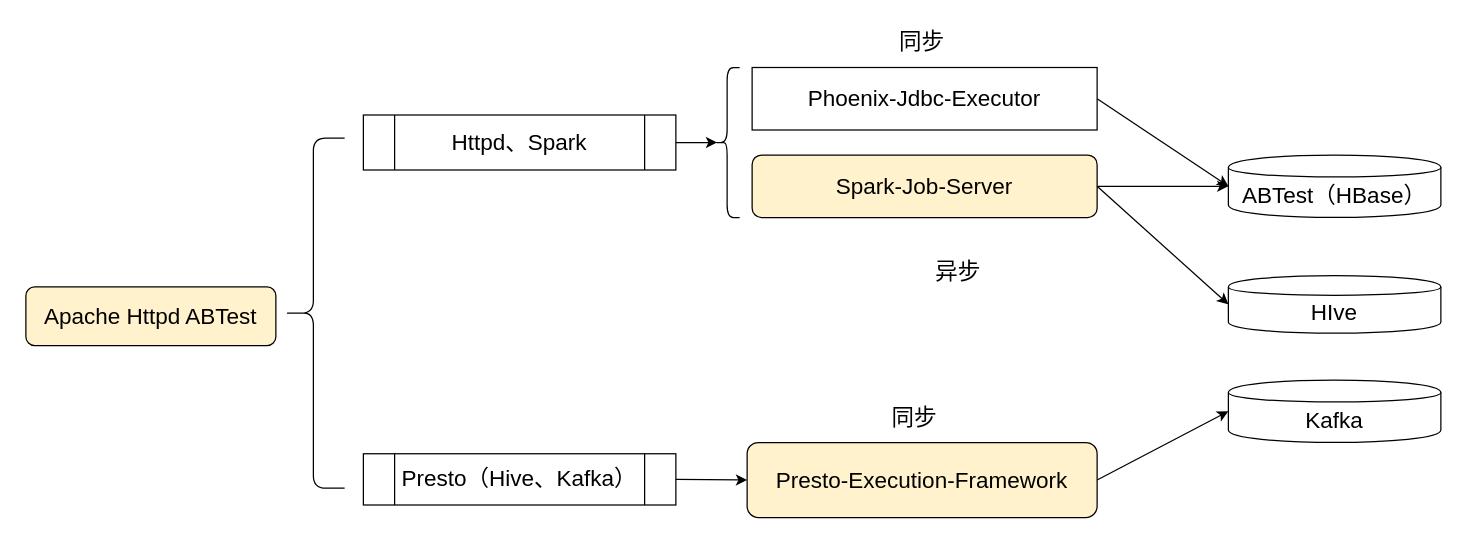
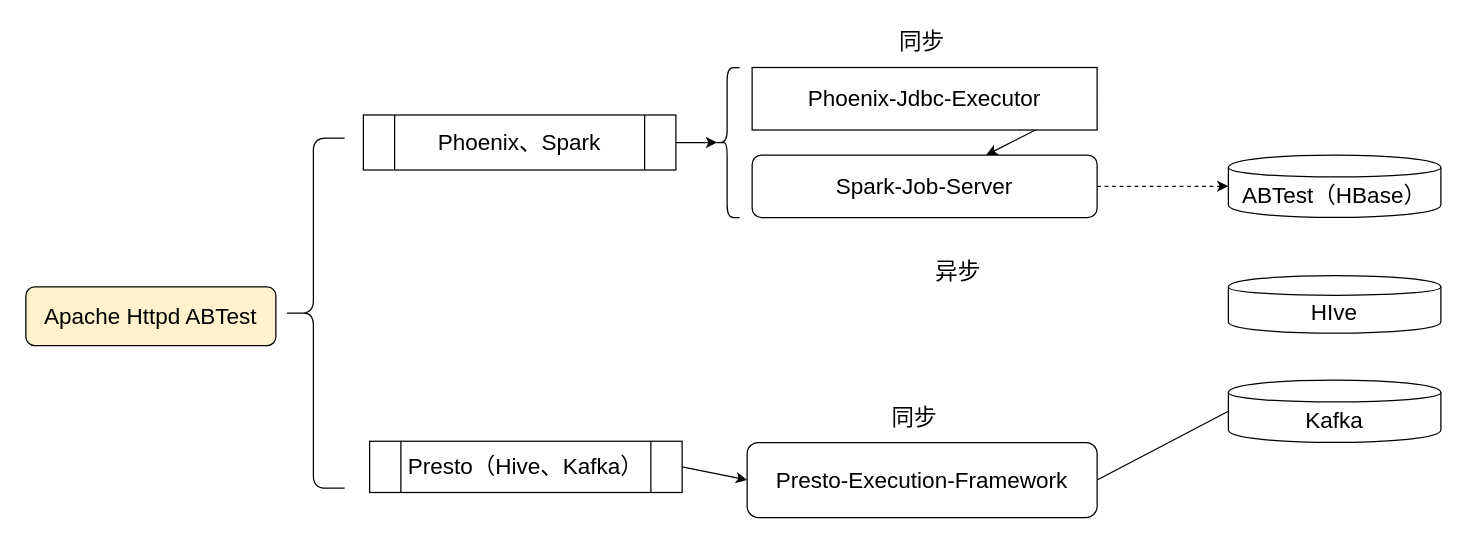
edge "Phoenix-Jdbc-Executor" -> "ABTest（HBase）": now "Phoenix-Jdbc-Executor" -> "Spark-Job-Server"
node "Httpd、Spark": label "Httpd、Spark" -> "Phoenix、Spark"
node "Spark-Job-Server": fillcolor #fff2cc -> #ffffff
edge "Spark-Job-Server" -> "ABTest（HBase）": style solid -> dashed
edge "Spark-Job-Server" -> "HIve": removed
edge "Presto-Execution-Framework" -> "Kafka": arrowhead classic -> none
node "Presto（Hive、Kafka）": moved (519, 479) -> (526, 467)
node "Presto-Execution-Framework": fillcolor #fff2cc -> #ffffff
